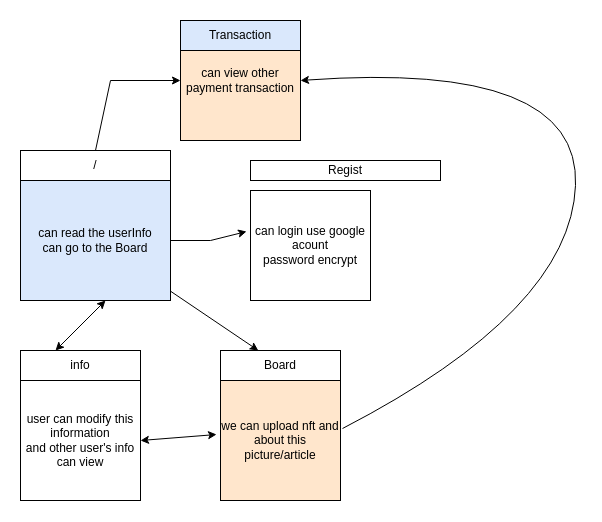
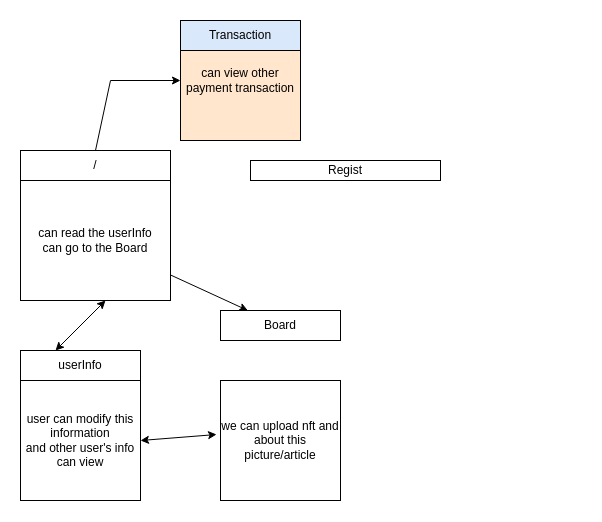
edge "we can upload nft and about this picture/article" -> "can view other payment transaction": removed
node "can read the userInfo can go to the Board": fillcolor #dae8fc -> #ffffff
edge "can read the userInfo can go to the Board" -> "can login use google acount password encrypt": removed
node "can login use google acount password encrypt": removed
node "info": label "info" -> "userInfo"
node "Board": moved (281, 366) -> (281, 326)
node "we can upload nft and about this picture/article": fillcolor #ffe6cc -> #ffffff
